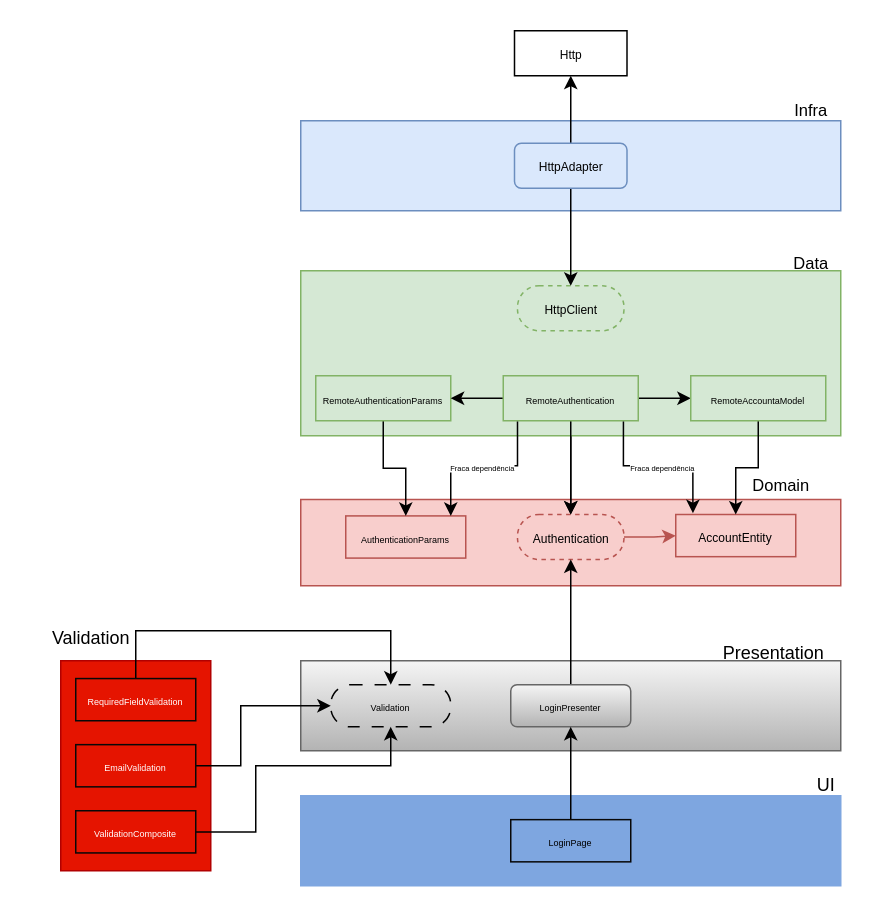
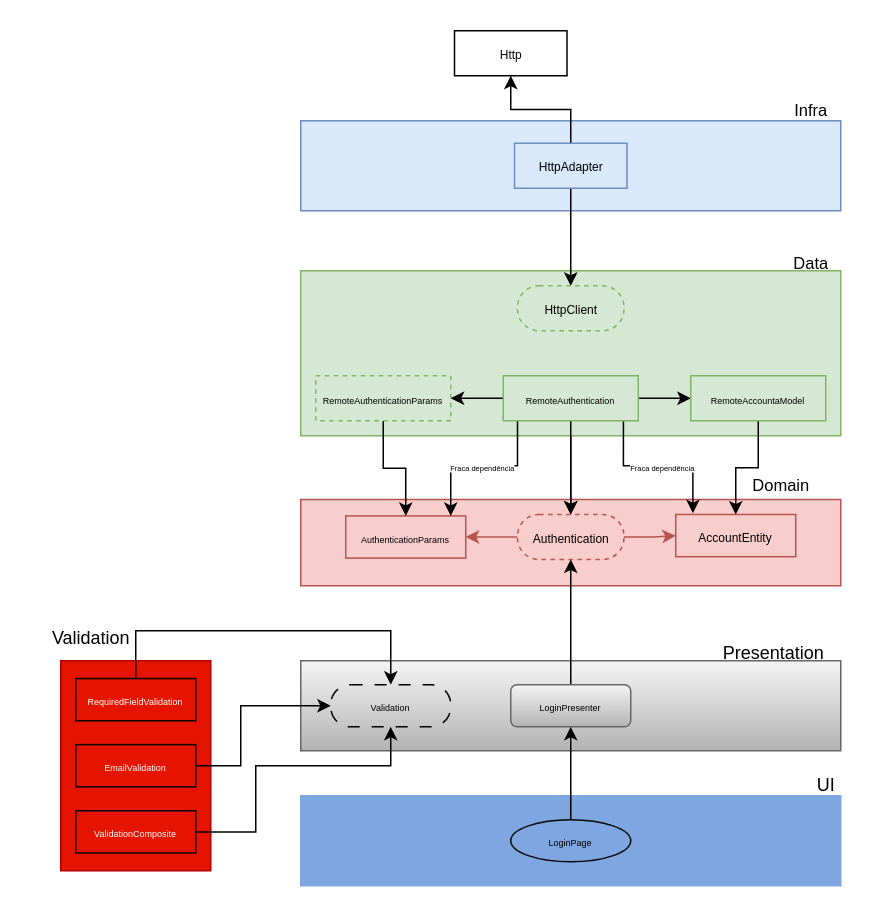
node "Http": moved (571, 53) -> (511, 53)
node "HttpAdapter": shape rounded rectangle -> rectangle
node "RemoteAuthenticationParams": style solid -> dashed
edge "Authentication" -> "AuthenticationParams": added
node "LoginPage": shape rectangle -> ellipse
